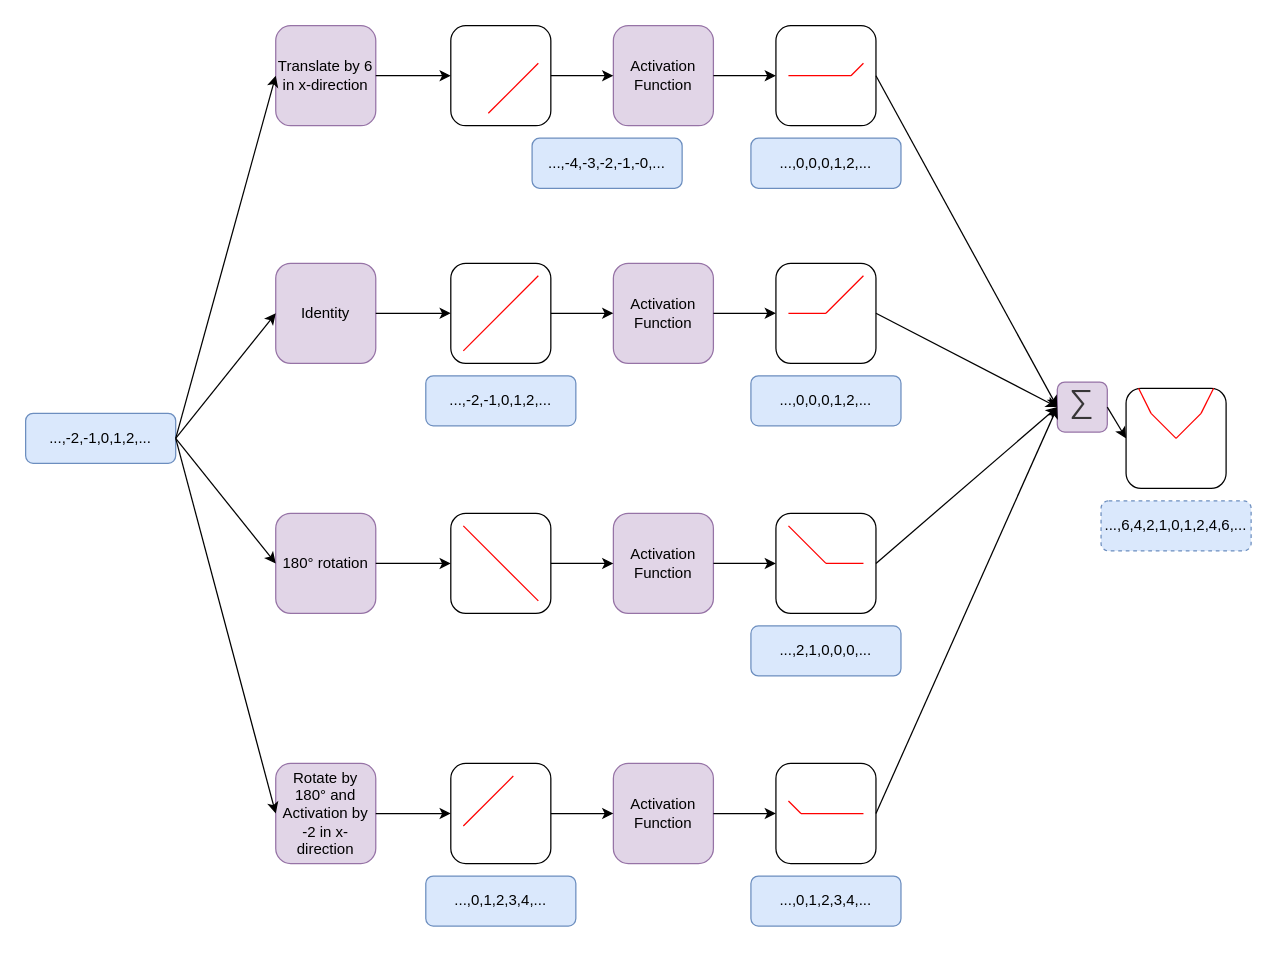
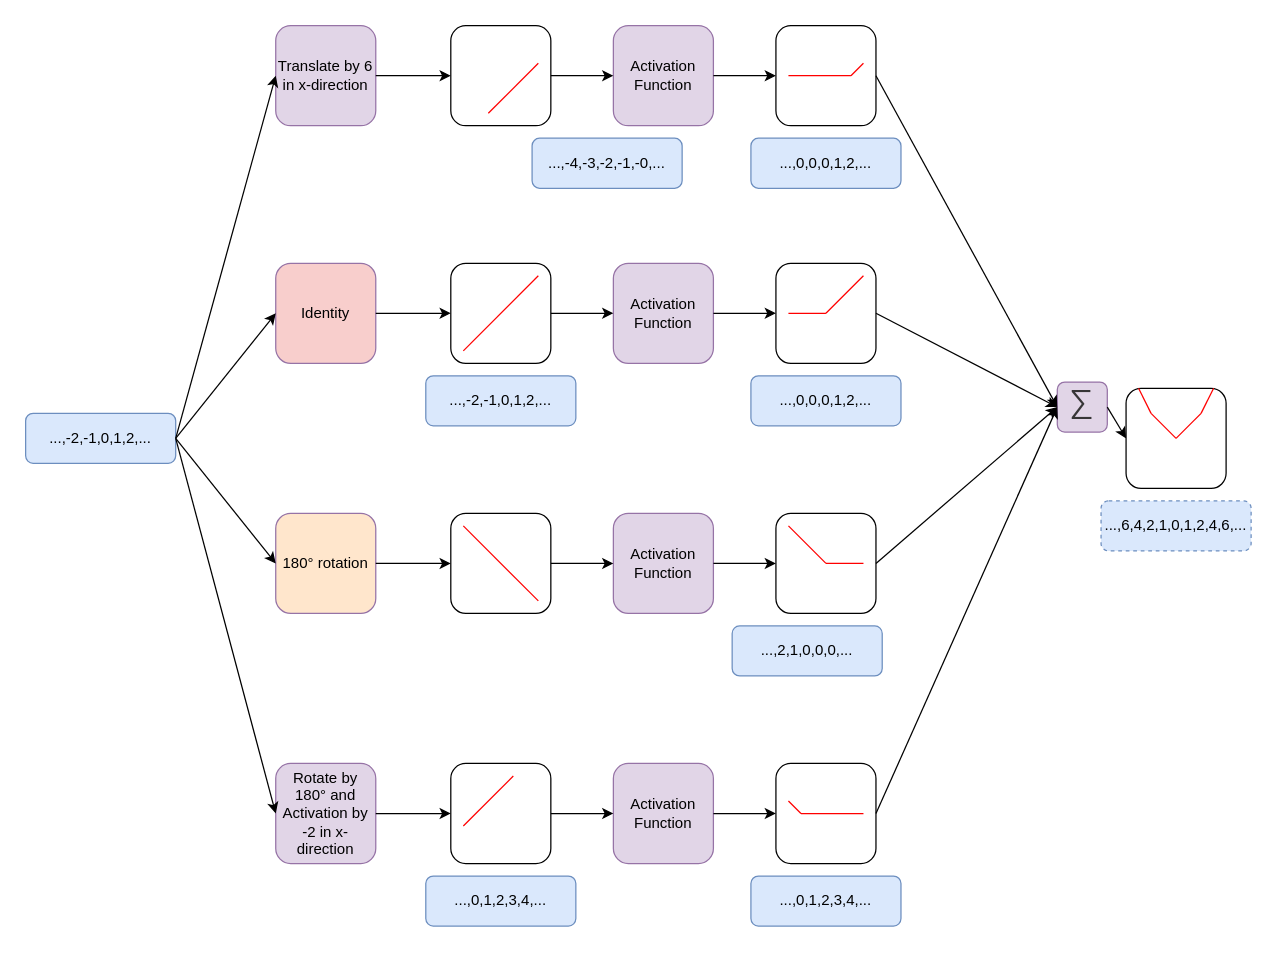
node "Identity": fillcolor #e1d5e7 -> #f8cecc
node "180° rotation": fillcolor #e1d5e7 -> #ffe6cc
node "...,2,1,0,0,0,...": moved (826, 651) -> (807, 651)
